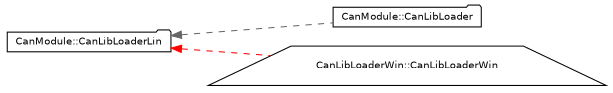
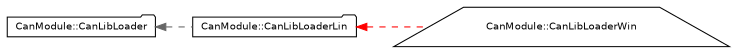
edge "CanModule::CanLibLoader" -> "CanModule::CanLibLoaderLin": reversed
node "CanLibLoaderWin::CanLibLoaderWin": label "CanLibLoaderWin::CanLibLoaderWin" -> "CanModule::CanLibLoaderWin"
